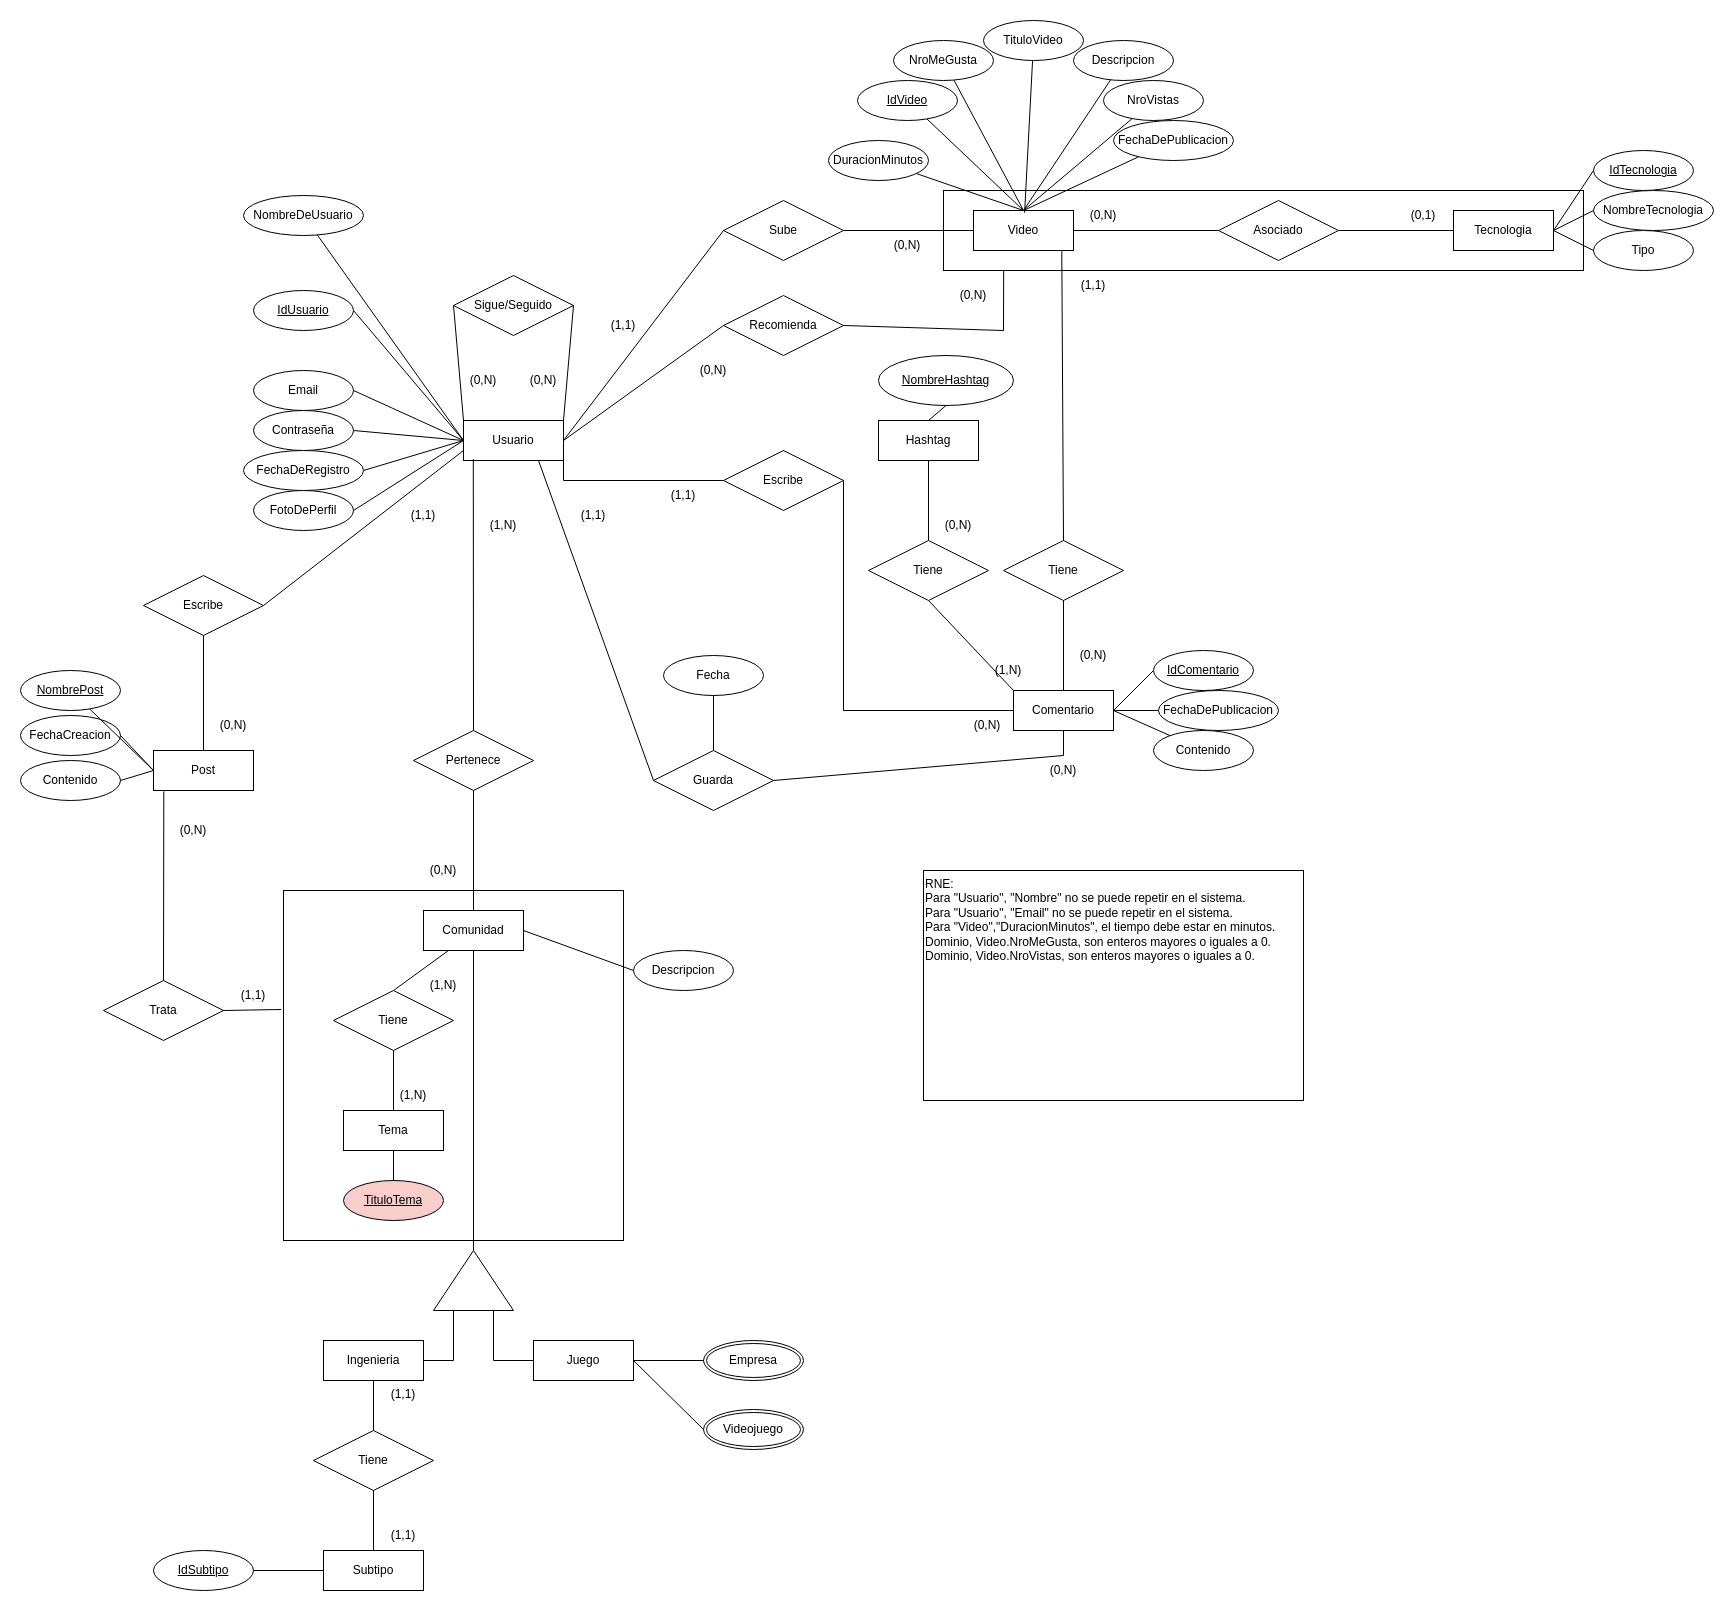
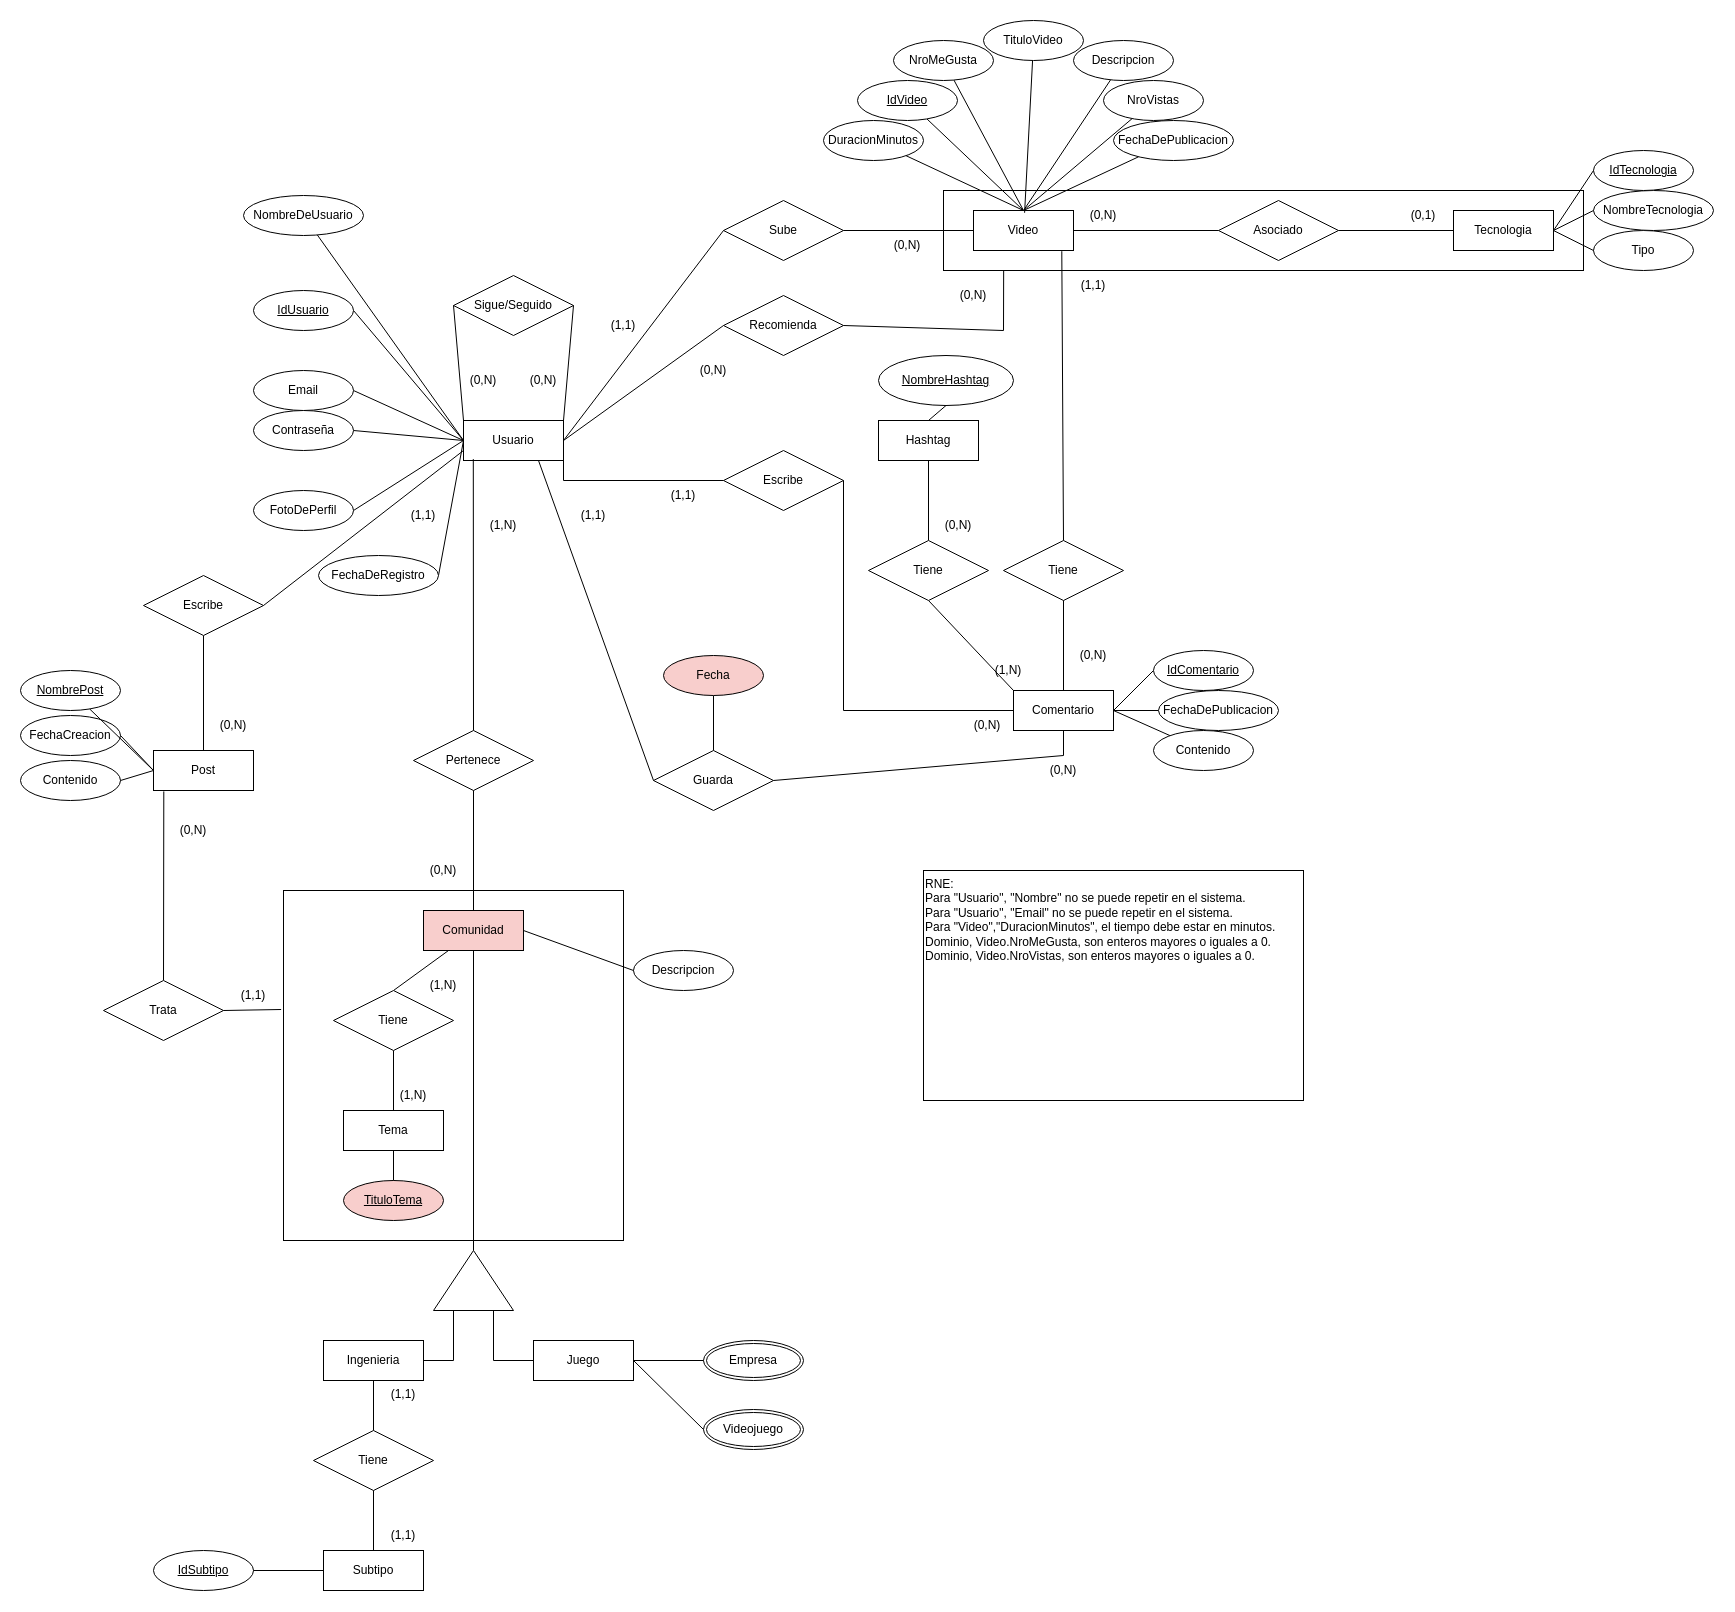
node "DuracionMinutos": moved (879, 161) -> (874, 141)
node "FechaDeRegistro": moved (304, 471) -> (379, 576)
node "Fecha": fillcolor #ffffff -> #f8cecc
node "Comunidad": fillcolor #ffffff -> #f8cecc
